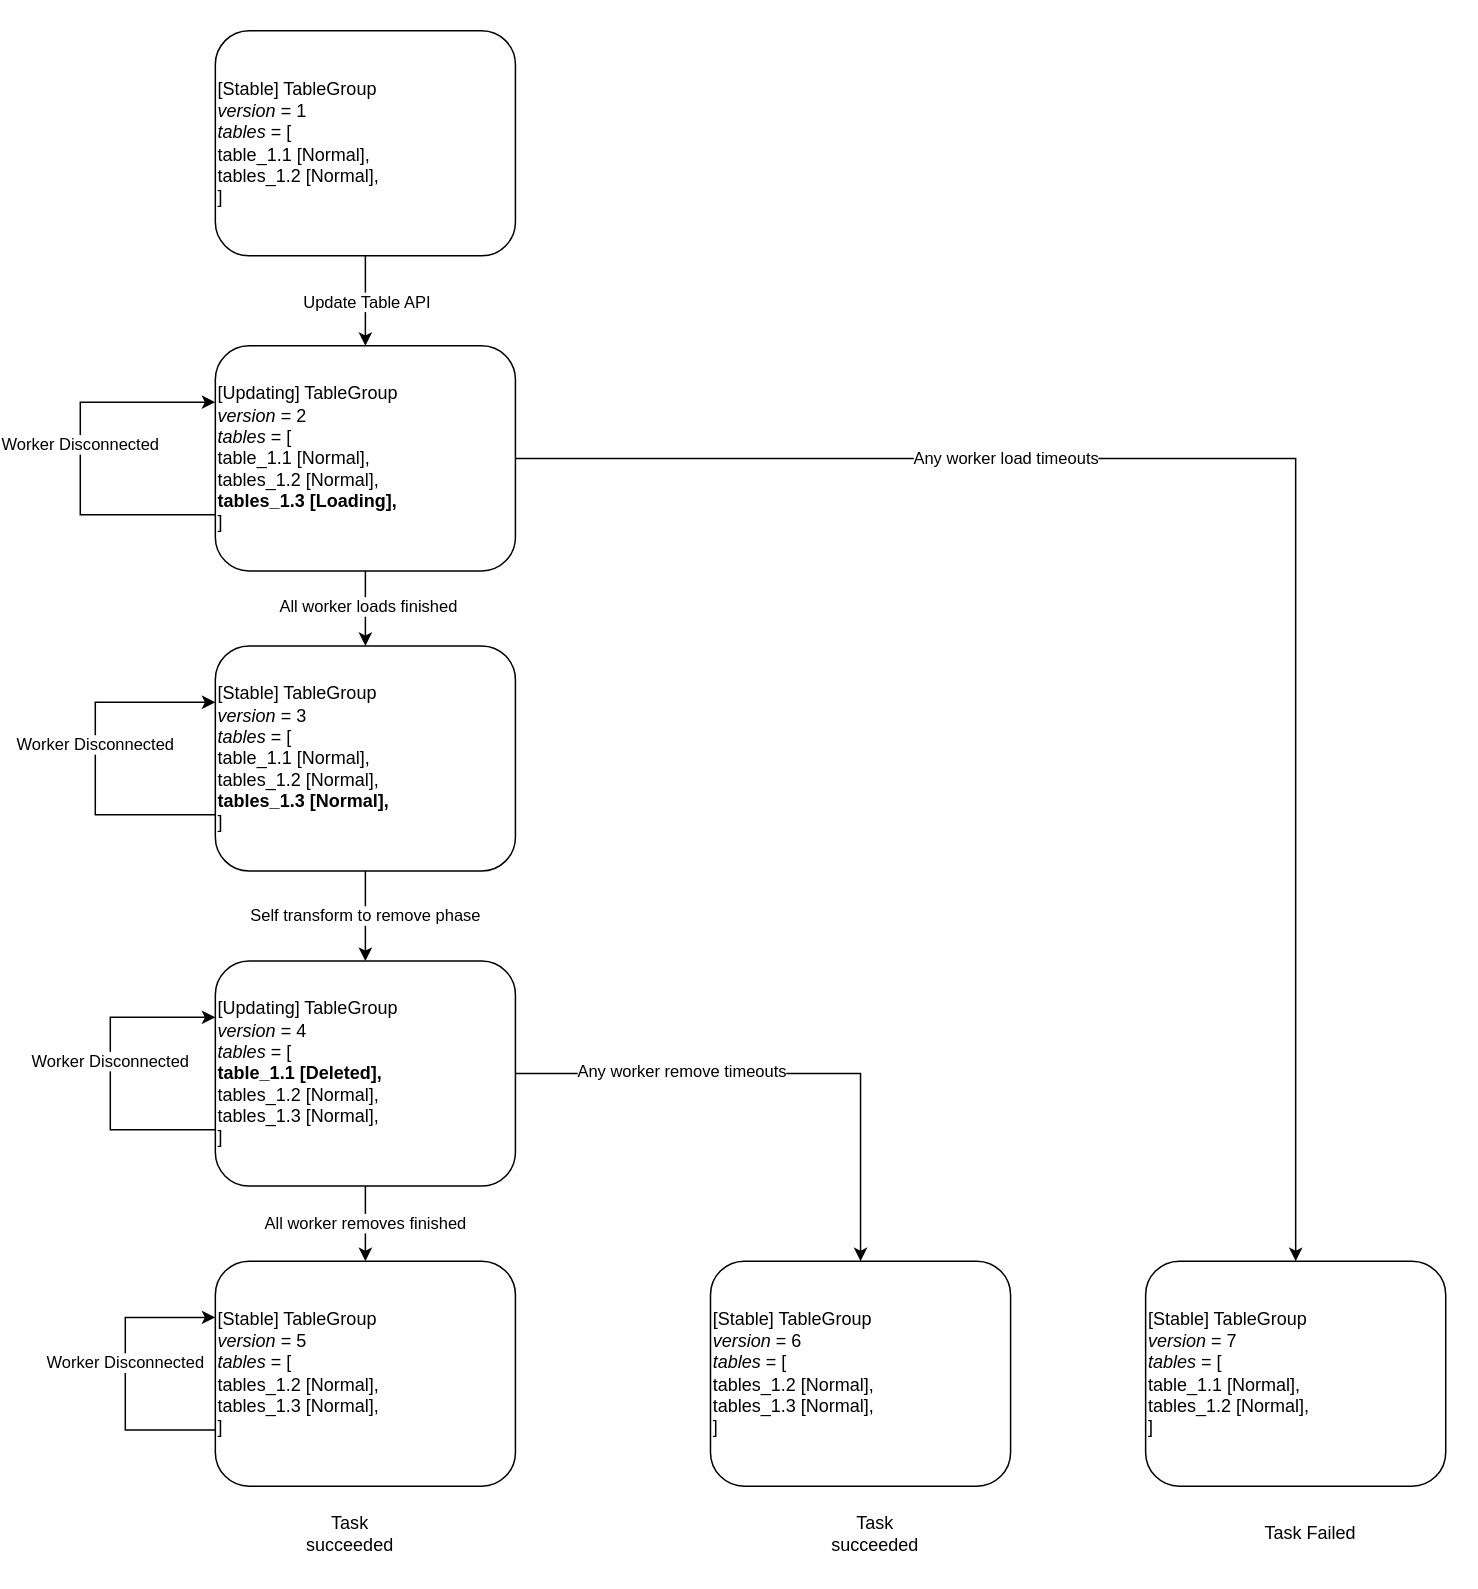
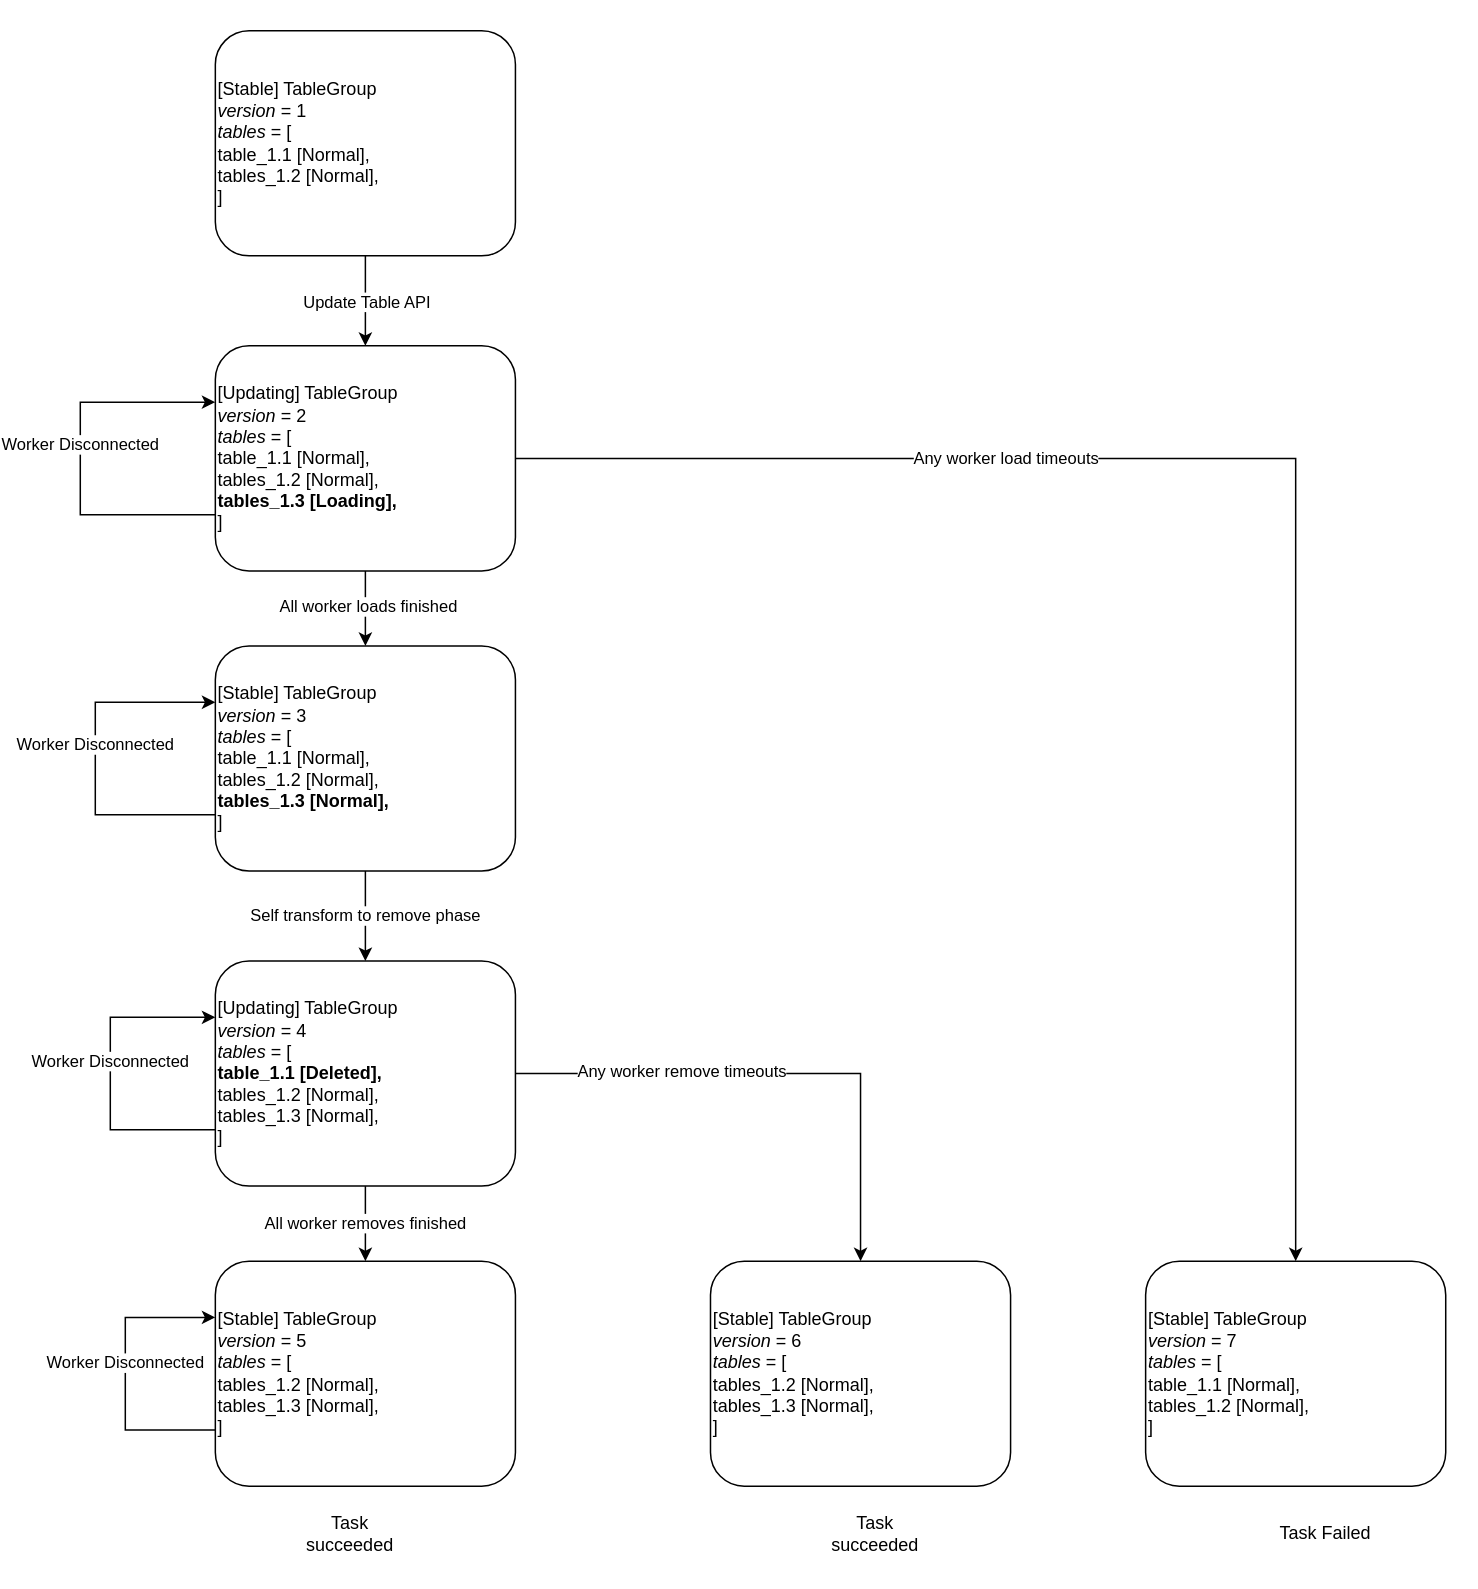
node "Task Failed": moved (1310, 1534) -> (1325, 1534)
